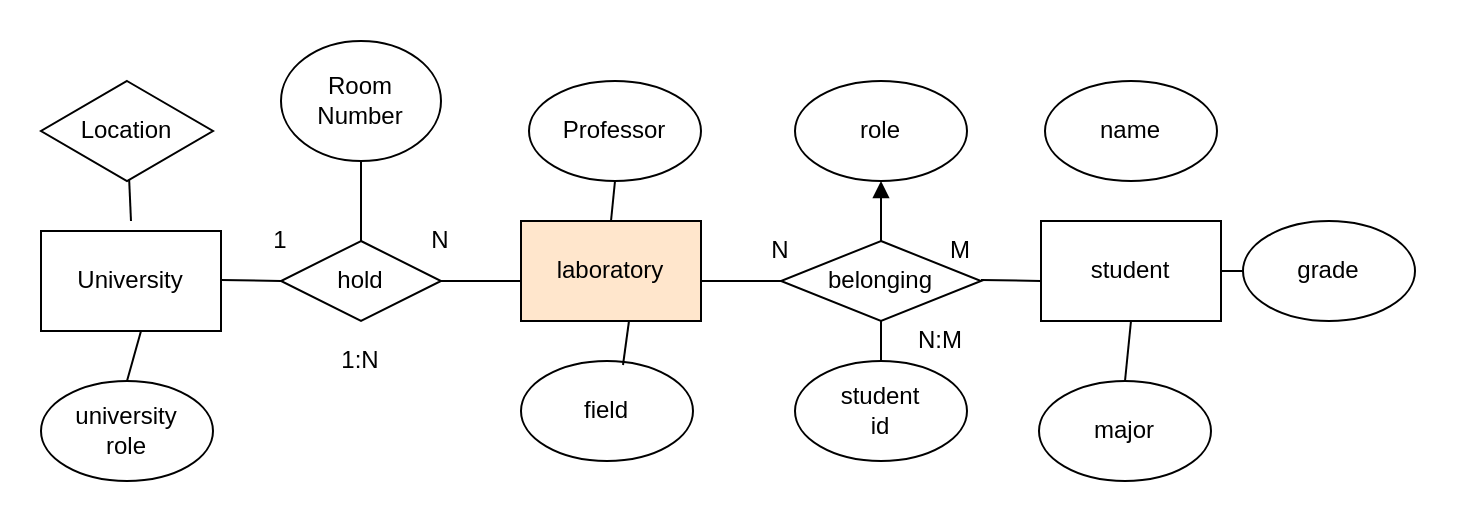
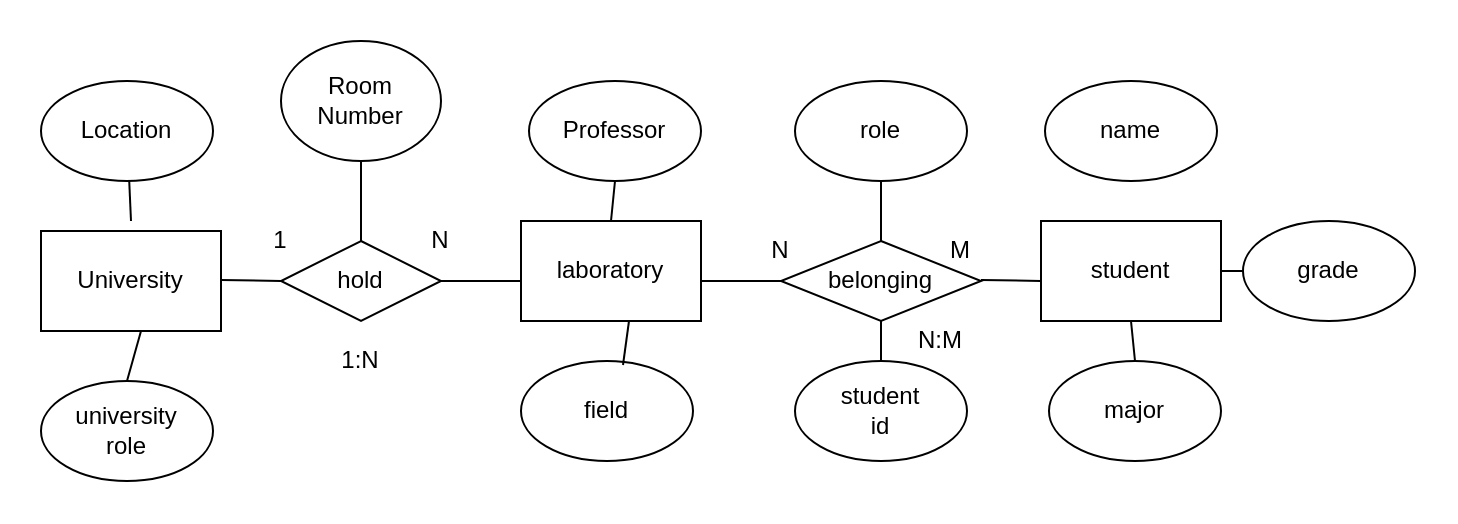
node "Location": shape diamond -> ellipse
edge "belonging" -> "role": arrowhead block -> none
node "laboratory": fillcolor #ffe6cc -> #ffffff
node "major": moved (1125, 431) -> (1135, 411)
